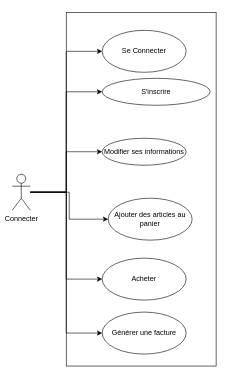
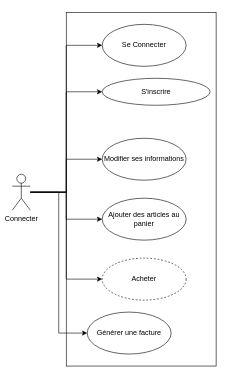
node "Se Connecter": moved (144, 51) -> (144, 45)
node "Modifier ses informations": size 84x27 -> 84x42
node "Ajouter des articles au panier": moved (150, 219) -> (144, 219)
node "Acheter": style solid -> dashed
node "Générer une facture": moved (144, 333) -> (129, 333)
